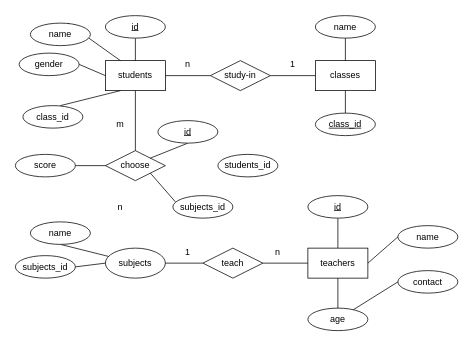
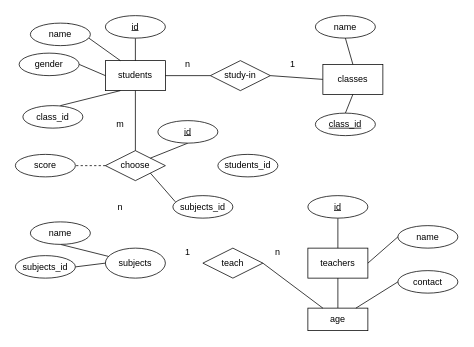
node "classes": moved (345, 75) -> (353, 79)
edge "score" -- "choose": style solid -> dashed
edge "subjects" -- "teach": removed
edge "teach" -- "teachers": now "teach" -- "age"
node "age": shape ellipse -> rectangle
